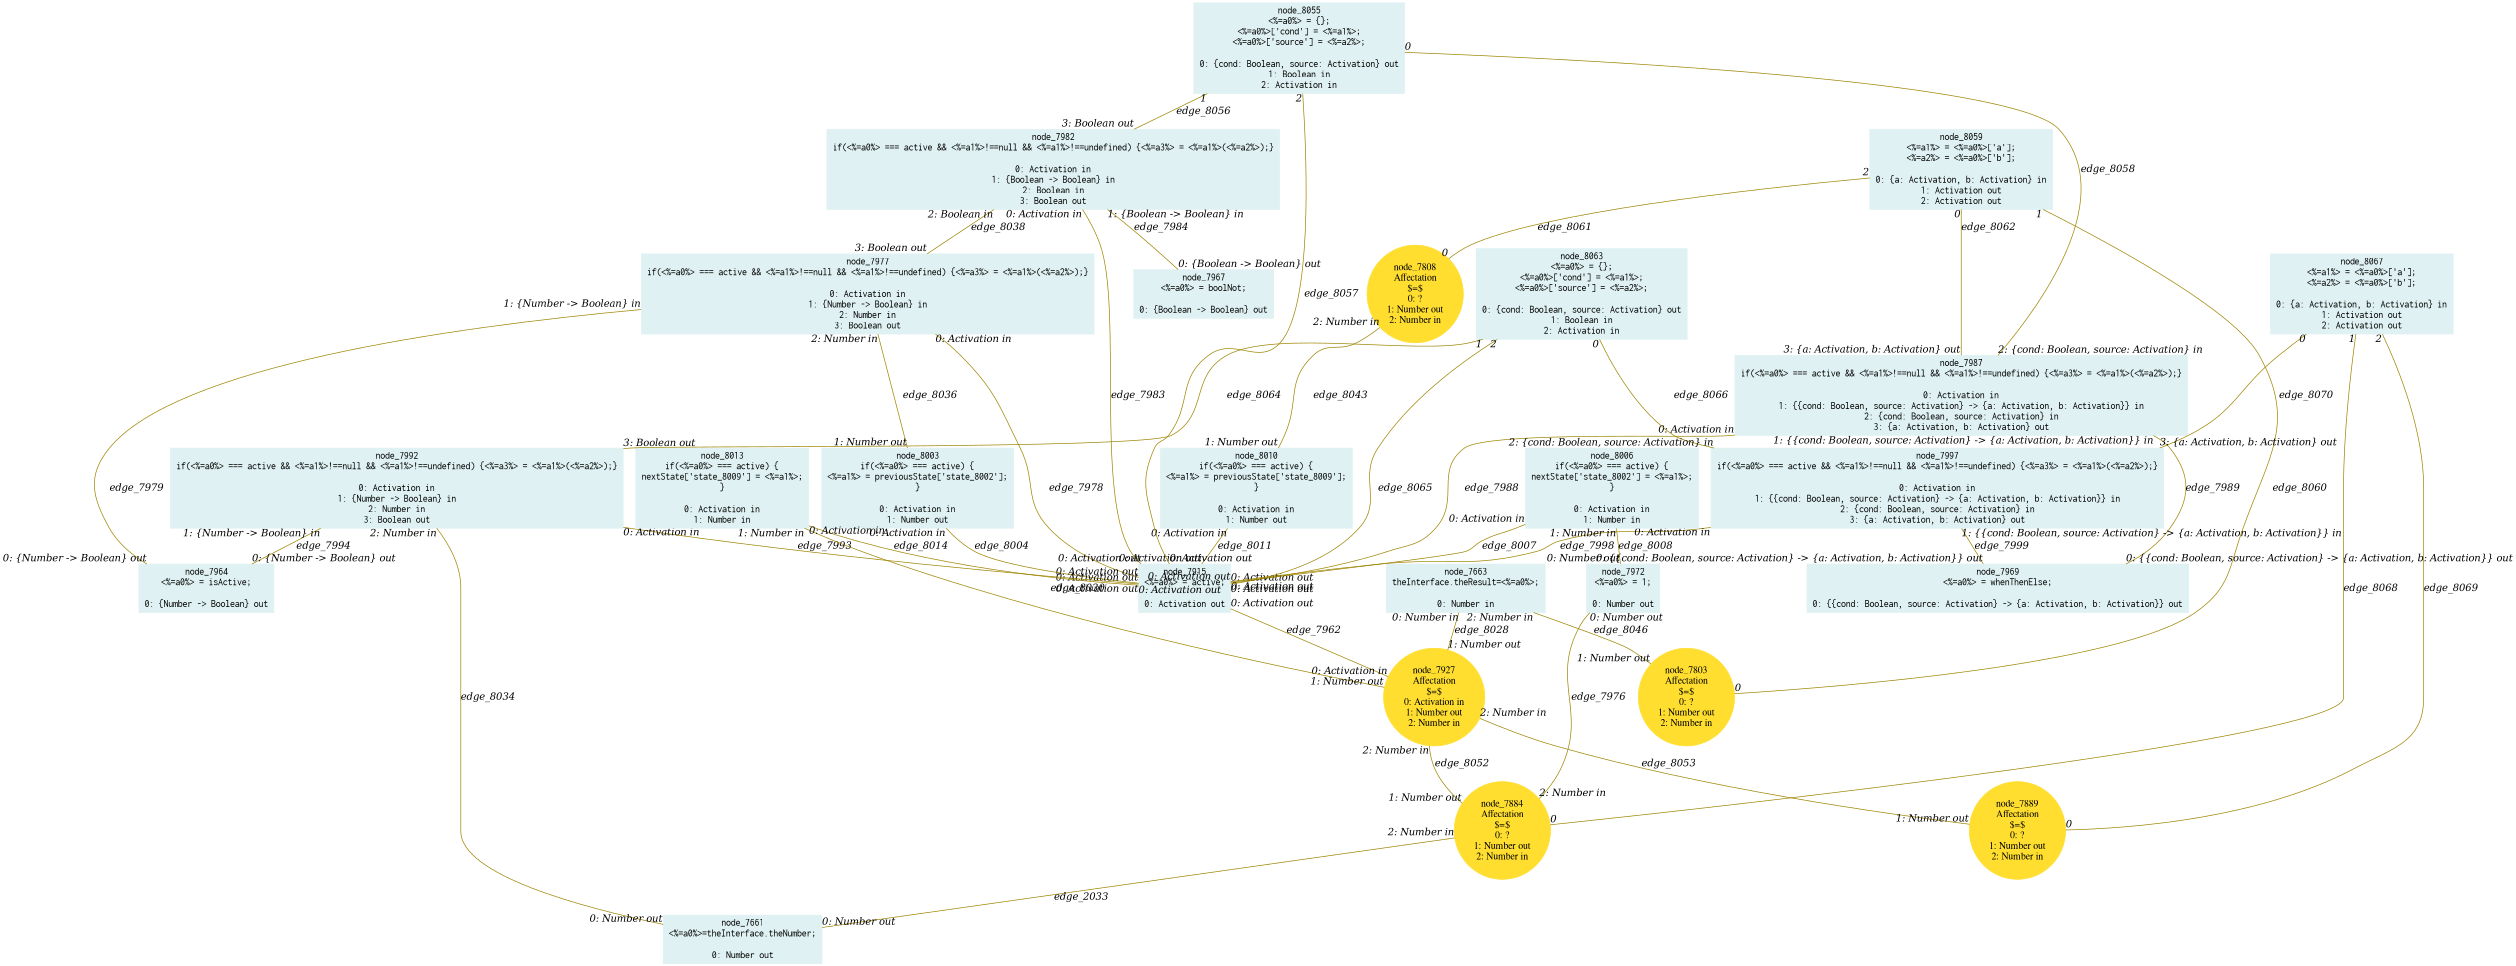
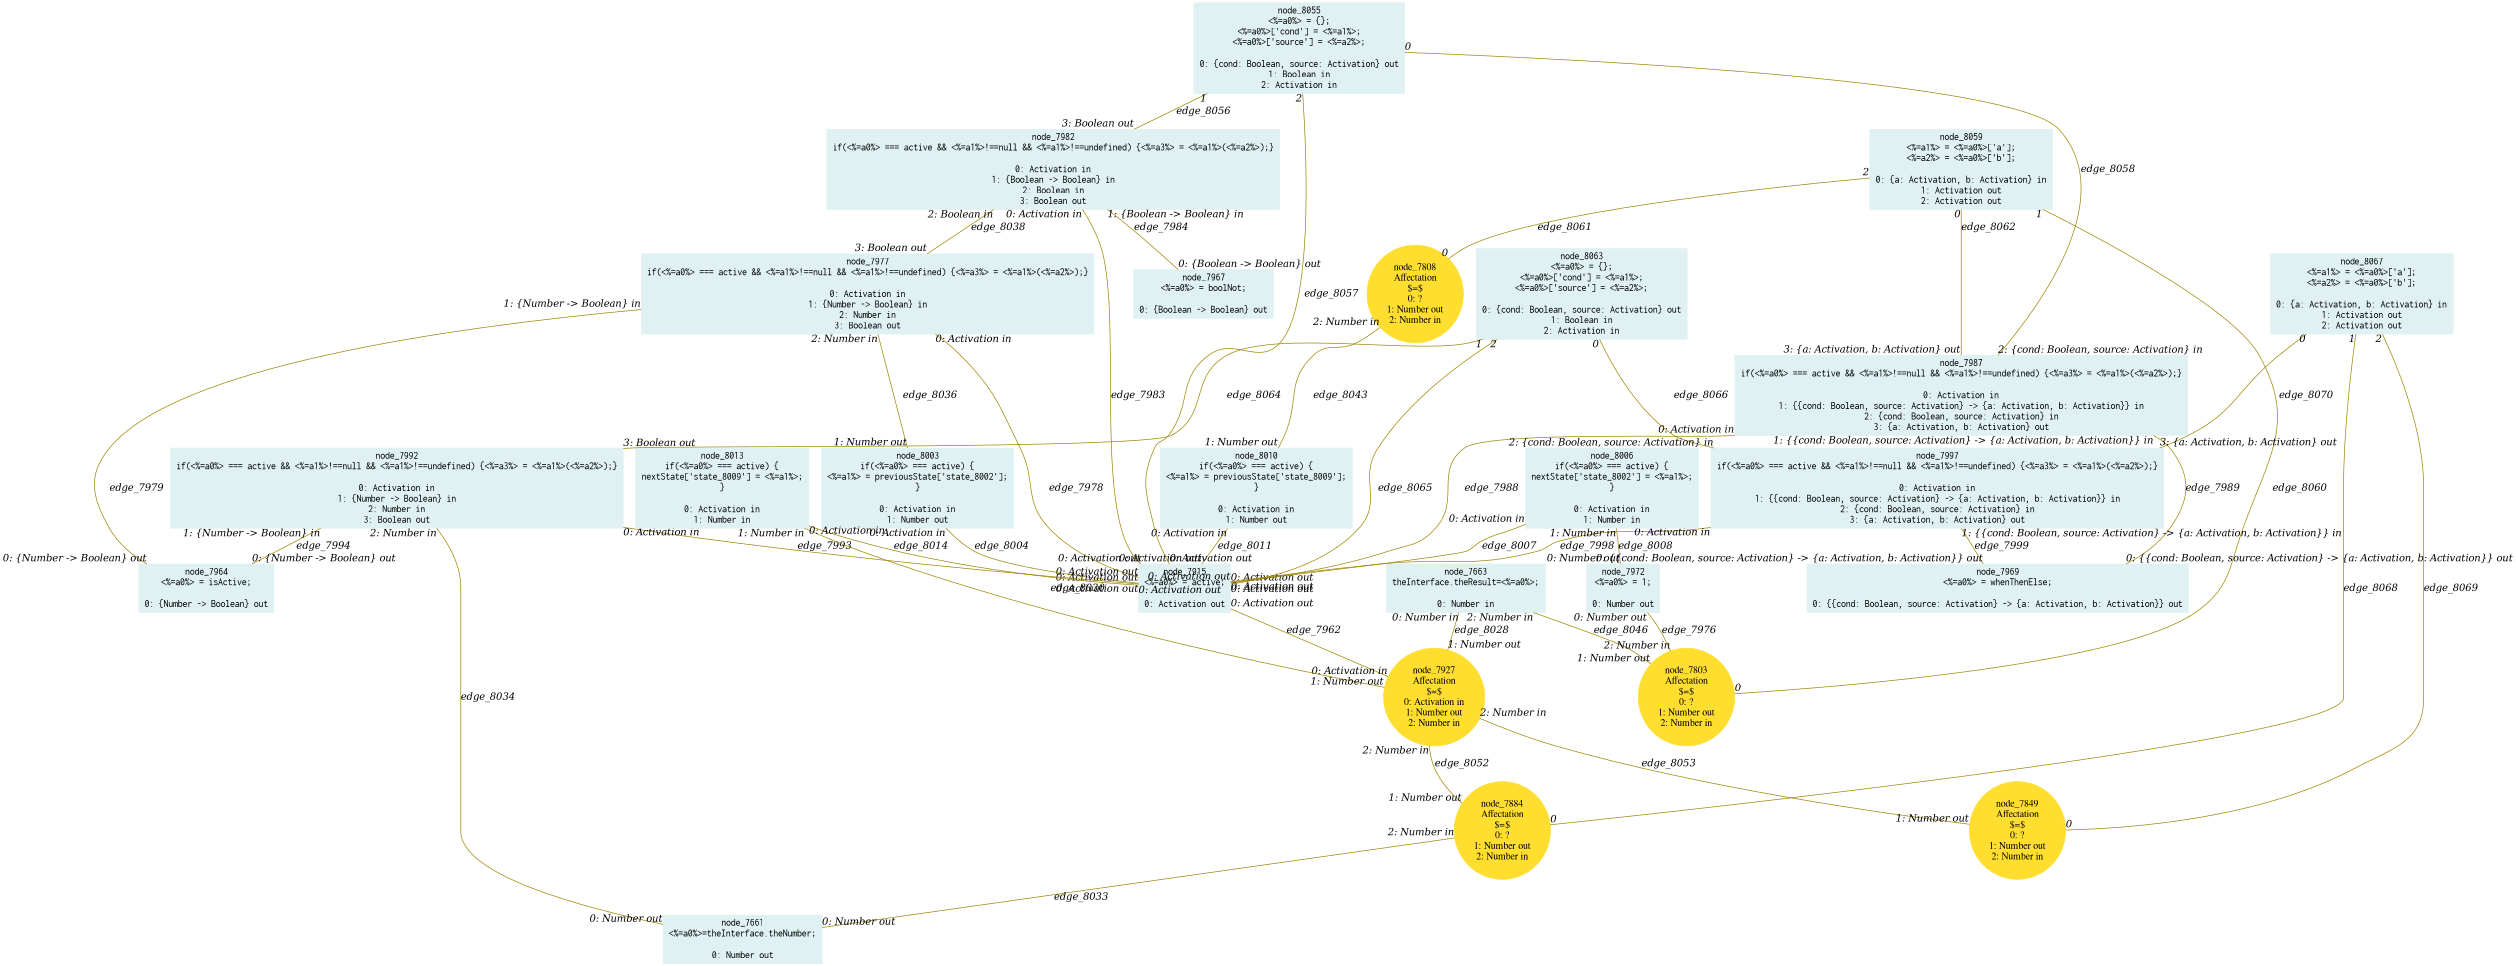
edge "node_7972 <%=a0%> = 1; 0: Number out" -- "node_7884 Affectation $=$ 0: ? 1: Number out 2: Number in": now "node_7972 <%=a0%> = 1; 0: Number out" -- "node_7803 Affectation $=$ 0: ? 1: Number out 2: Number in"
node "node_7889 Affectation $=$ 0: ? 1: Number out 2: Number in": label "node_7889 Affectation $=$ 0: ? 1: Number out 2: Number in" -> "node_7849 Affectation $=$ 0: ? 1: Number out 2: Number in"
edge "node_7884 Affectation $=$ 0: ? 1: Number out 2: Number in" -- "node_7661 <%=a0%>=theInterface.theNumber; 0: Number out": label "edge_2033" -> "edge_8033"
